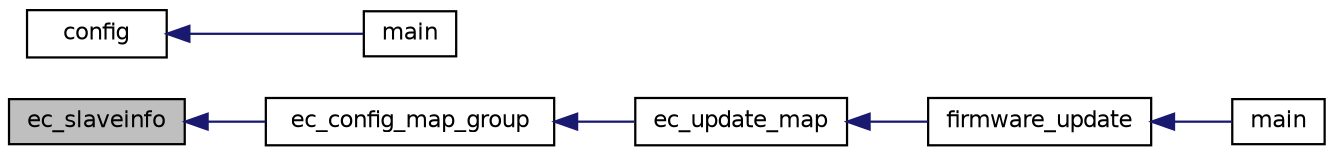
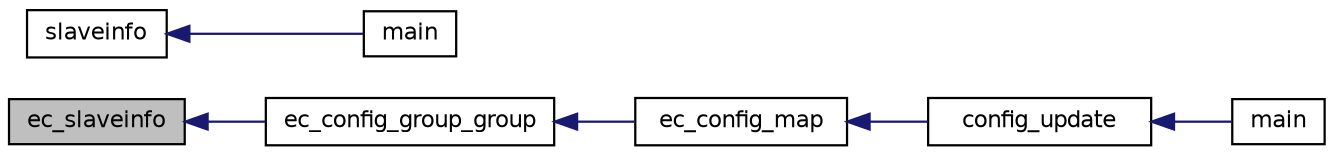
node "config": label "config" -> "slaveinfo"
node "ec_config_map_group": label "ec_config_map_group" -> "ec_config_group_group"
node "ec_update_map": label "ec_update_map" -> "ec_config_map"
node "firmware_update": label "firmware_update" -> "config_update"
